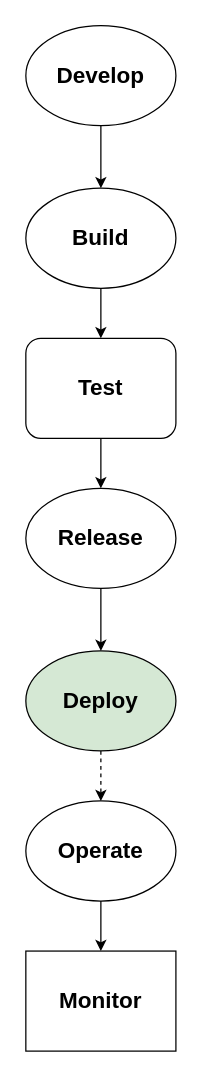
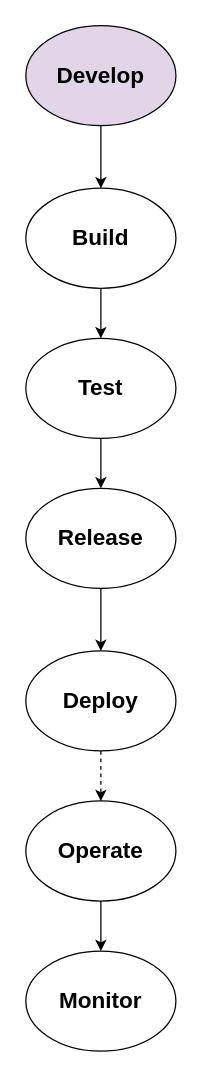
node "Develop": fillcolor #ffffff -> #e1d5e7
node "Test": shape rounded rectangle -> ellipse
node "Deploy": fillcolor #d5e8d4 -> #ffffff
node "Monitor": shape rectangle -> ellipse
